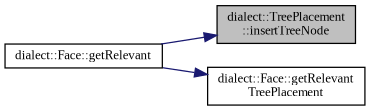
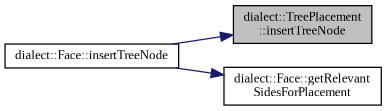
node "dialect::Face::getRelevant": label "dialect::Face::getRelevant" -> "dialect::Face::insertTreeNode"
node "dialect::Face::getRelevant TreePlacement": label "dialect::Face::getRelevant TreePlacement" -> "dialect::Face::getRelevant SidesForPlacement"
